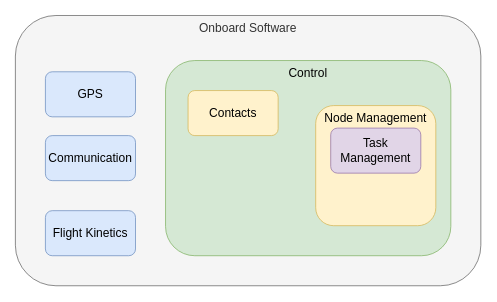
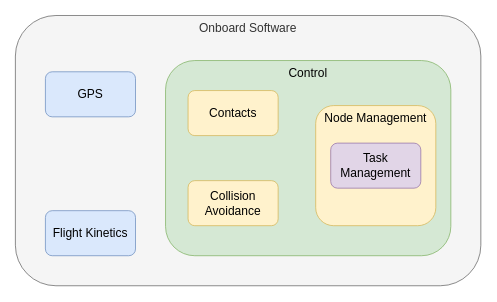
node "Task Management": moved (375, 150) -> (375, 165)
node "Communication": removed
node "Collision Avoidance": added
